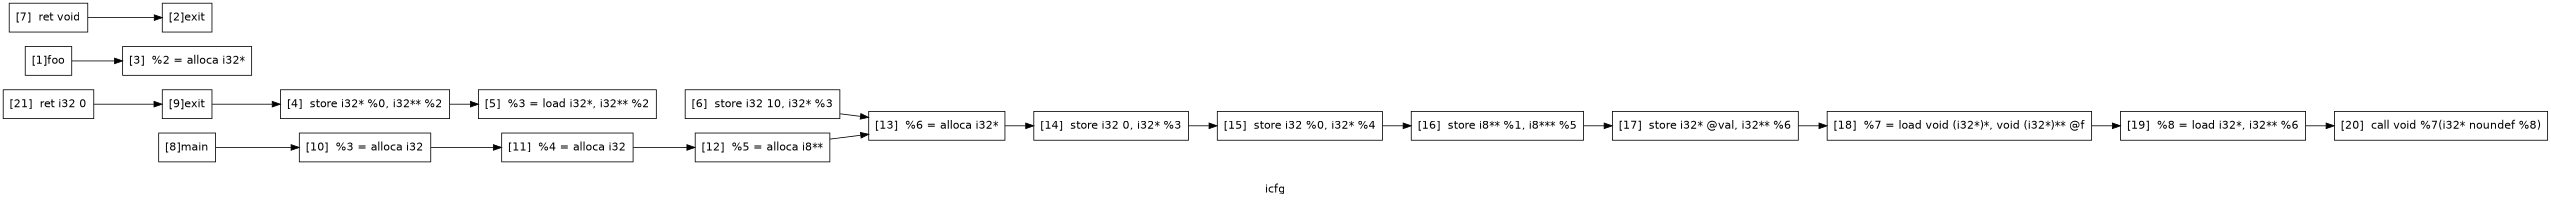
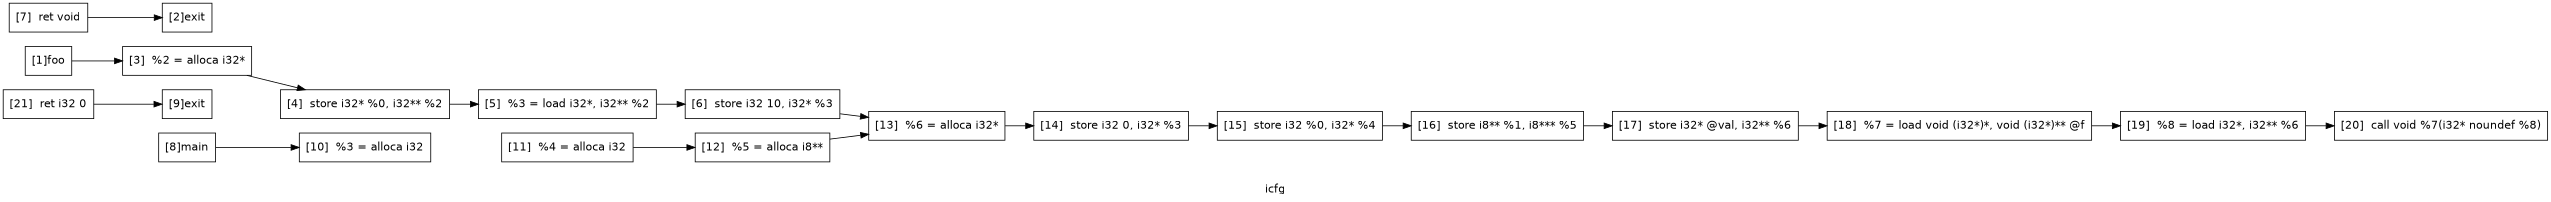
edge "[9]exit" -> "[4]  store i32* %0, i32** %2": now "[3]  %2 = alloca i32*" -> "[4]  store i32* %0, i32** %2"
edge "[5]  %3 = load i32*, i32** %2" -> "[6]  store i32 10, i32* %3": added
edge "[10]  %3 = alloca i32" -> "[11]  %4 = alloca i32": removed
